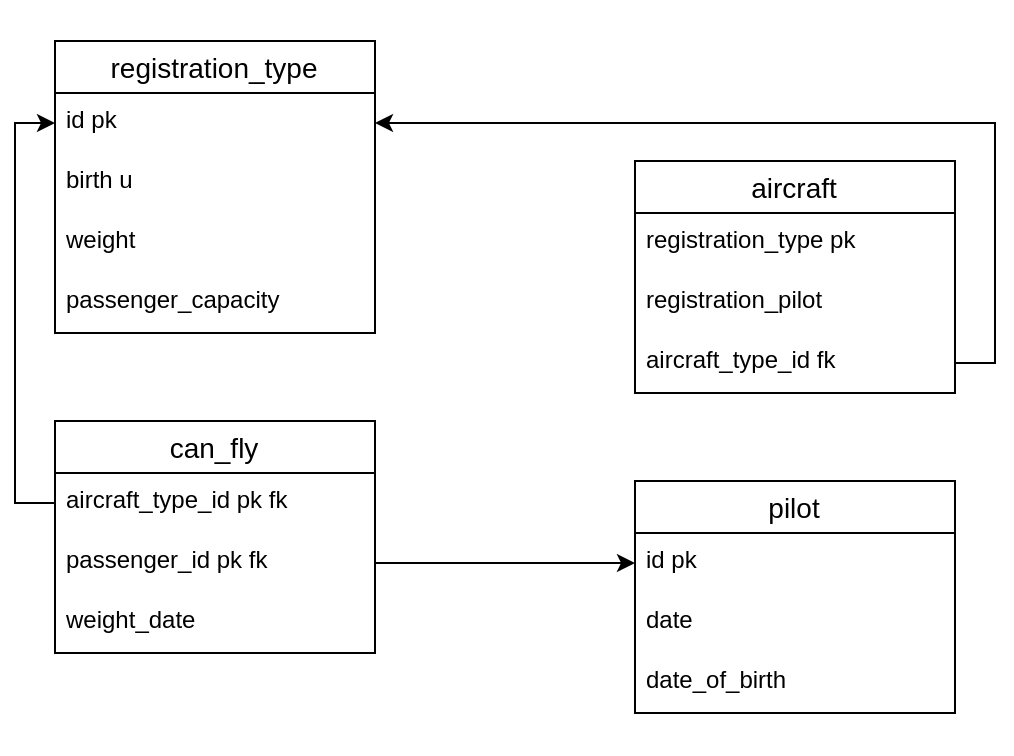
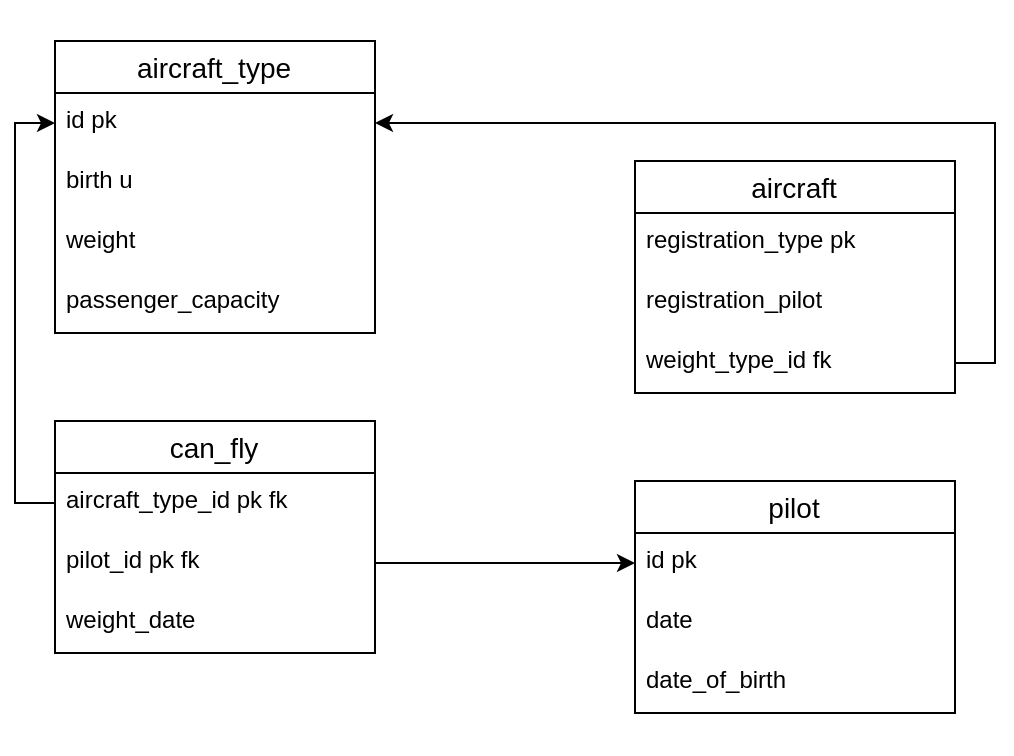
node "registration_type": label "registration_type" -> "aircraft_type"
node "aircraft_type_id fk": label "aircraft_type_id fk" -> "weight_type_id fk"
node "passenger_id pk fk": label "passenger_id pk fk" -> "pilot_id pk fk"
